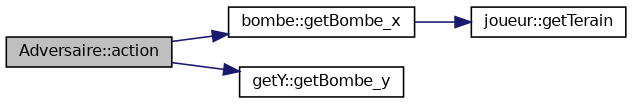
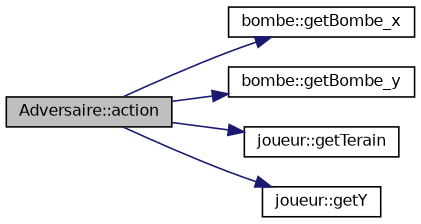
edge "bombe::getBombe_x" -> "joueur::getTerain": now "Adversaire::action" -> "joueur::getTerain"
node "getY::getBombe_y": label "getY::getBombe_y" -> "bombe::getBombe_y"
node "joueur::getY": added
